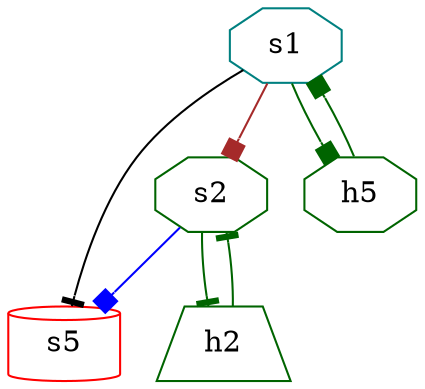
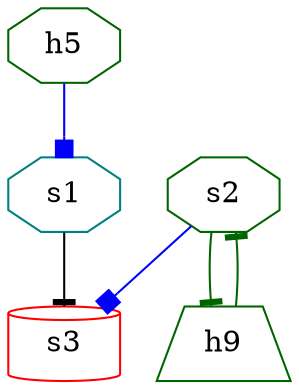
edge "s1" -> "s2": removed
edge "s1" -> "h5": removed
edge "h5" -> "s1": color darkgreen -> blue
node "s5": label "s5" -> "s3"
node "h2": label "h2" -> "h9"
